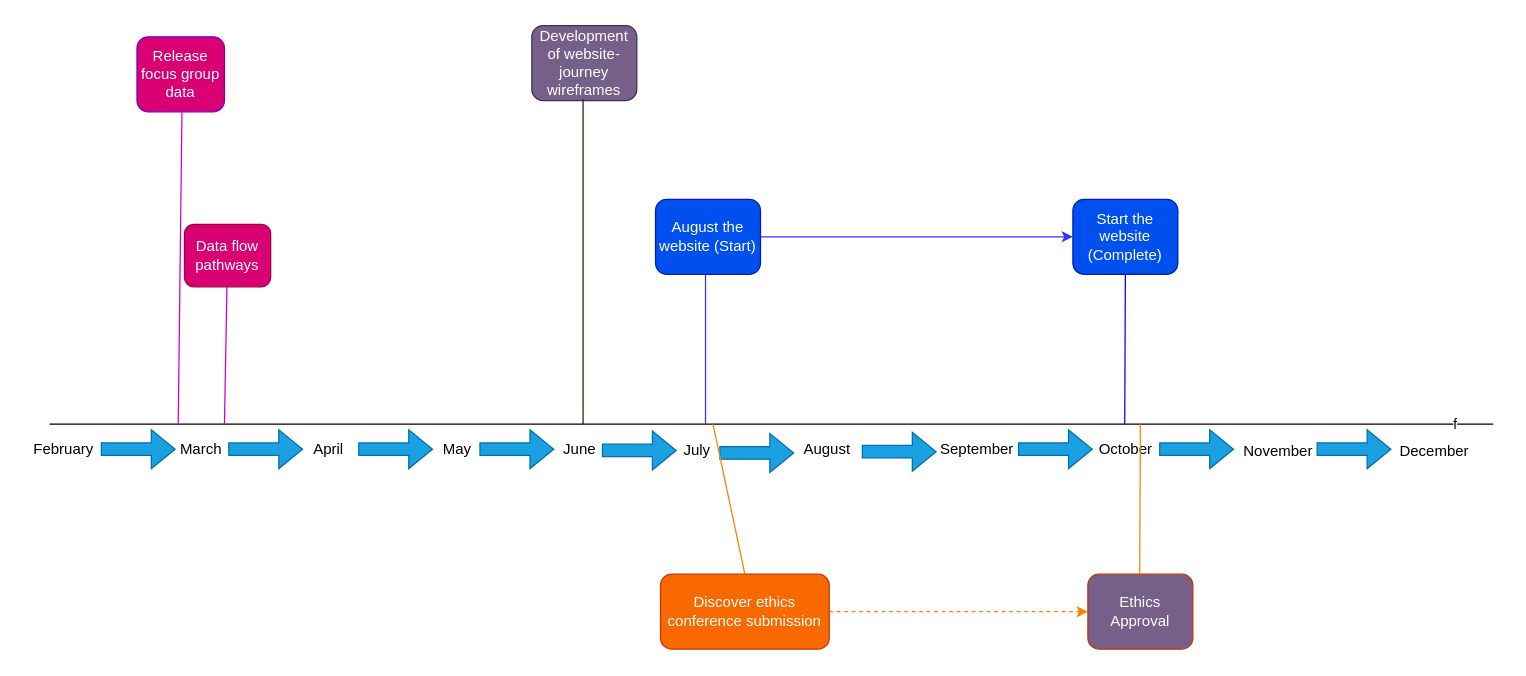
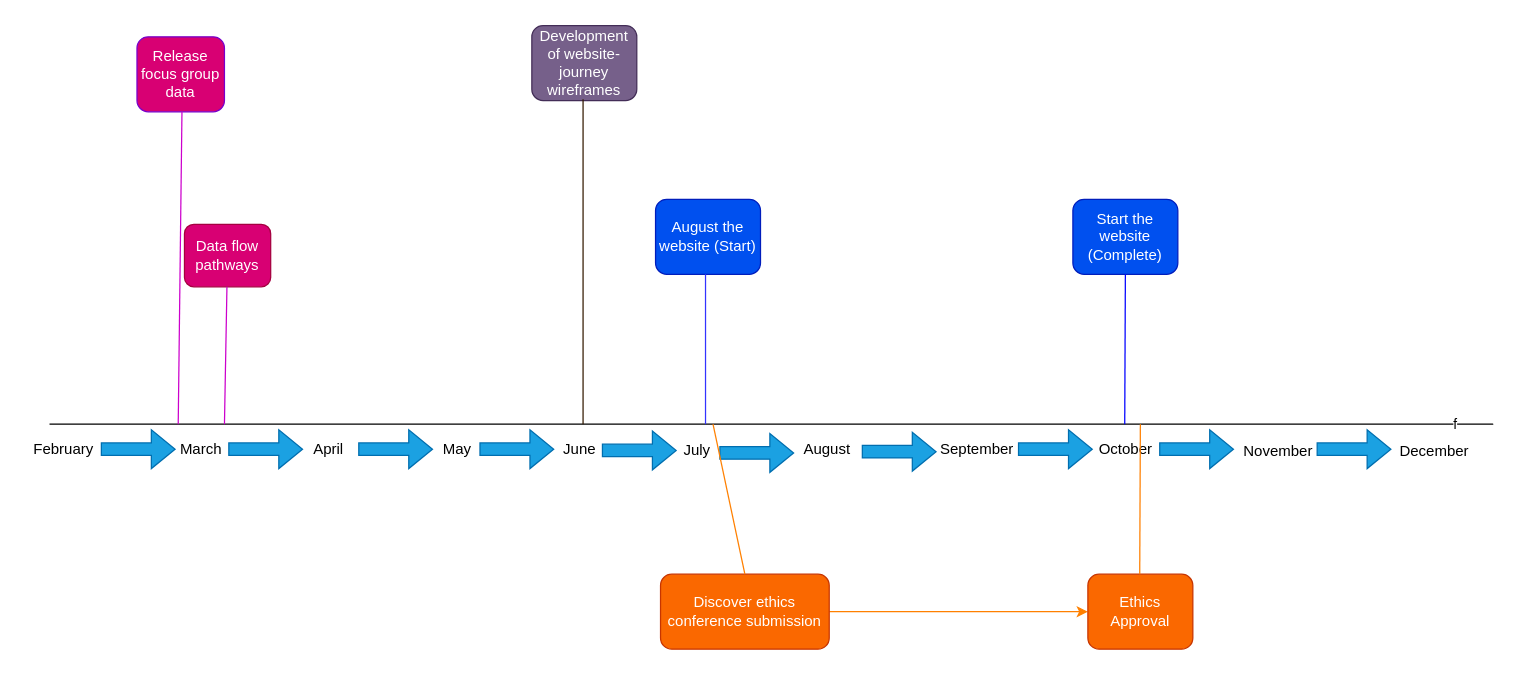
edge "August the website (Start)" -> "Start the website (Complete)": removed
edge "Discover ethics conference submission" -> "Ethics Approval": style dashed -> solid
node "Ethics Approval": fillcolor #76608a -> #fa6800
